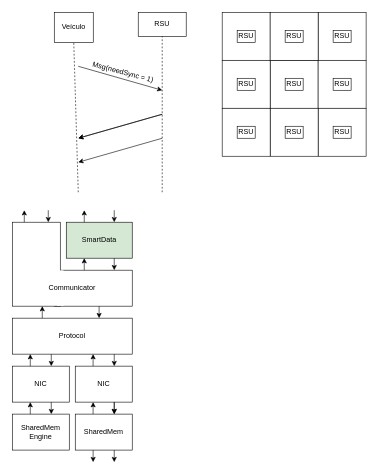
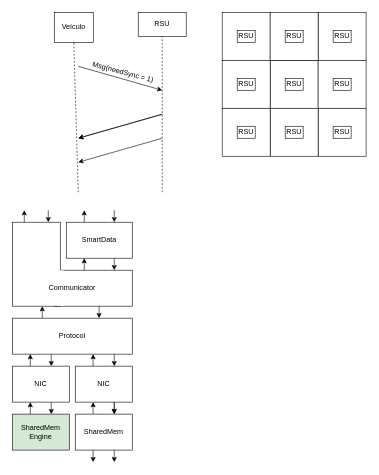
node "SmartData": fillcolor #d5e8d4 -> #ffffff
node "SharedMem Engine": fillcolor #ffffff -> #d5e8d4
